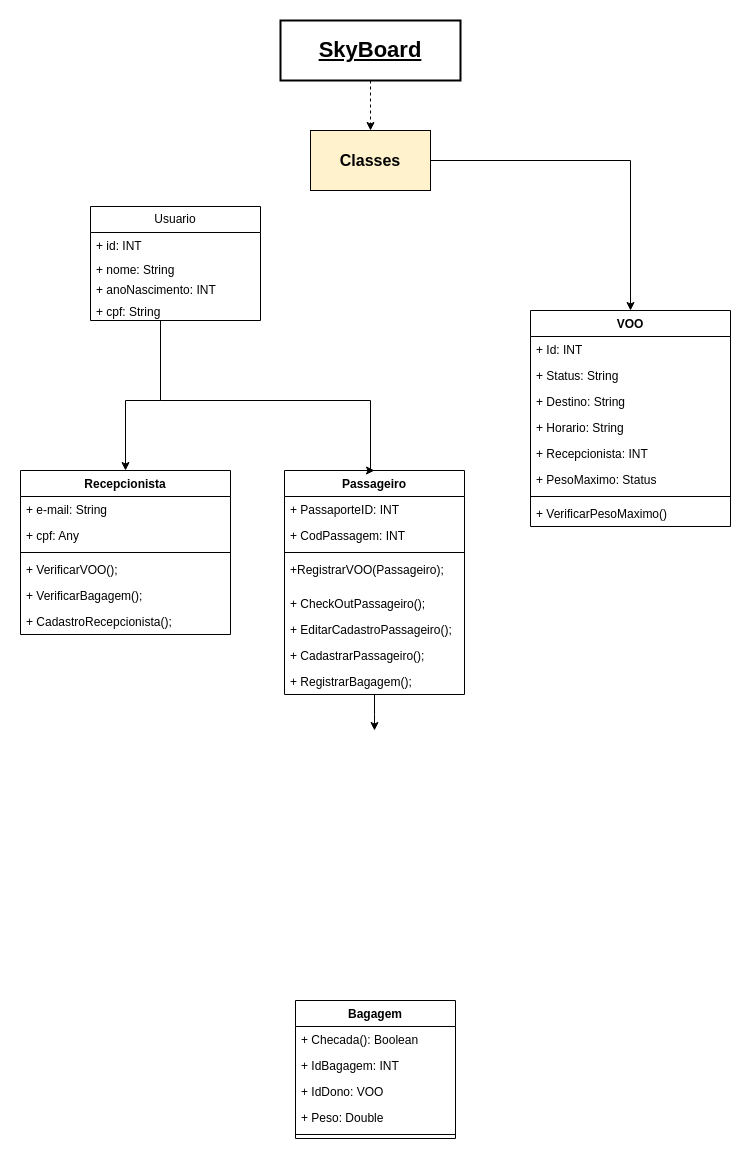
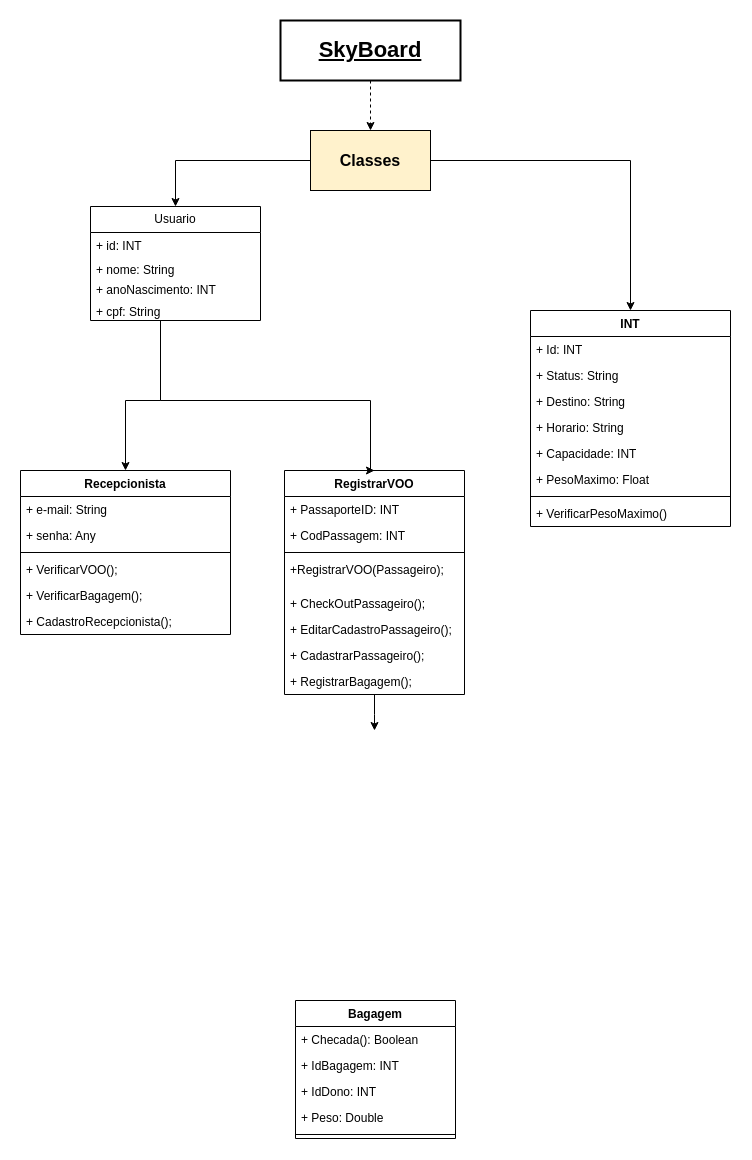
edge "Classes" -> "Usuario": added
node "VOO": label "VOO" -> "INT"
node "+ Recepcionista: INT": label "+ Recepcionista: INT" -> "+ Capacidade: INT"
node "+ PesoMaximo: Status": label "+ PesoMaximo: Status" -> "+ PesoMaximo: Float"
node "Passageiro": label "Passageiro" -> "RegistrarVOO"
node "+ cpf: Any": label "+ cpf: Any" -> "+ senha: Any"
node "+ IdDono: VOO": label "+ IdDono: VOO" -> "+ IdDono: INT"
